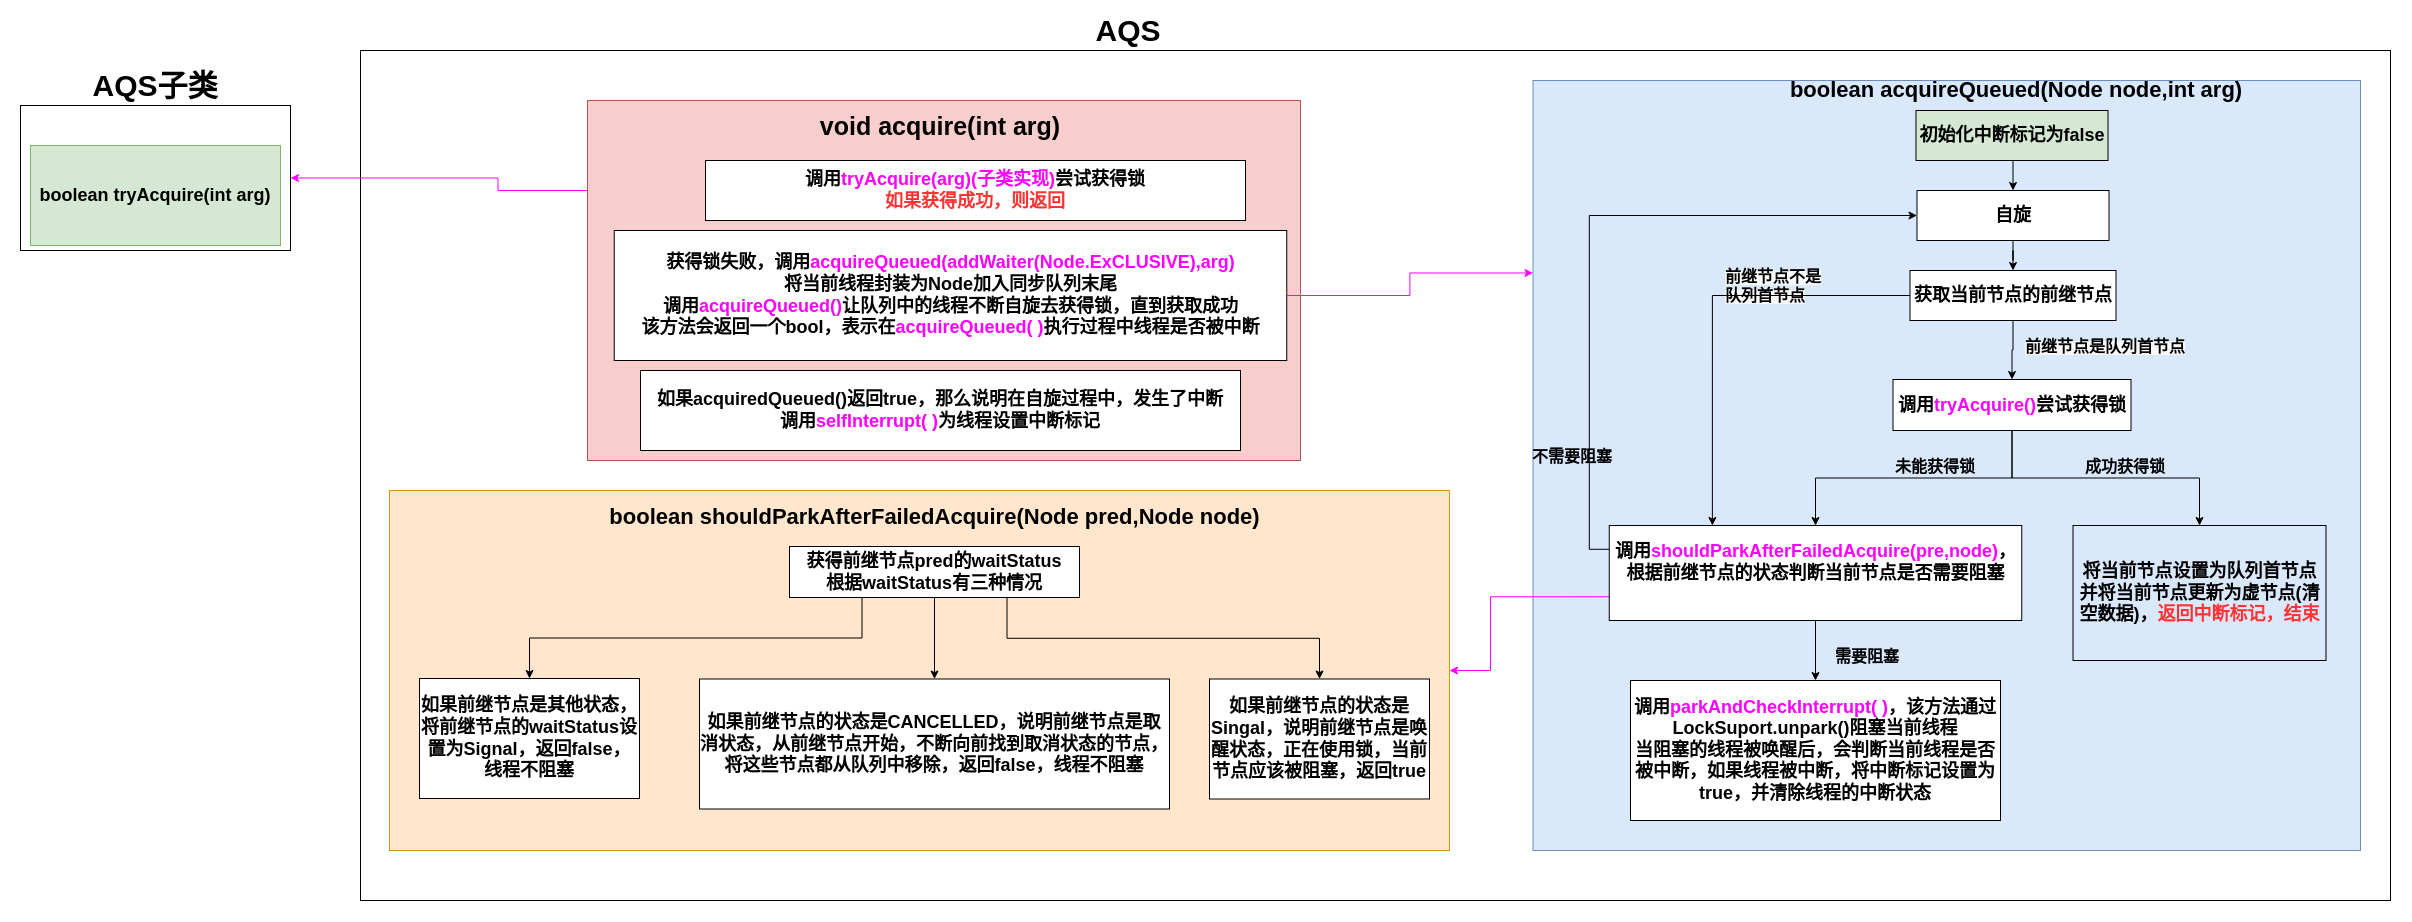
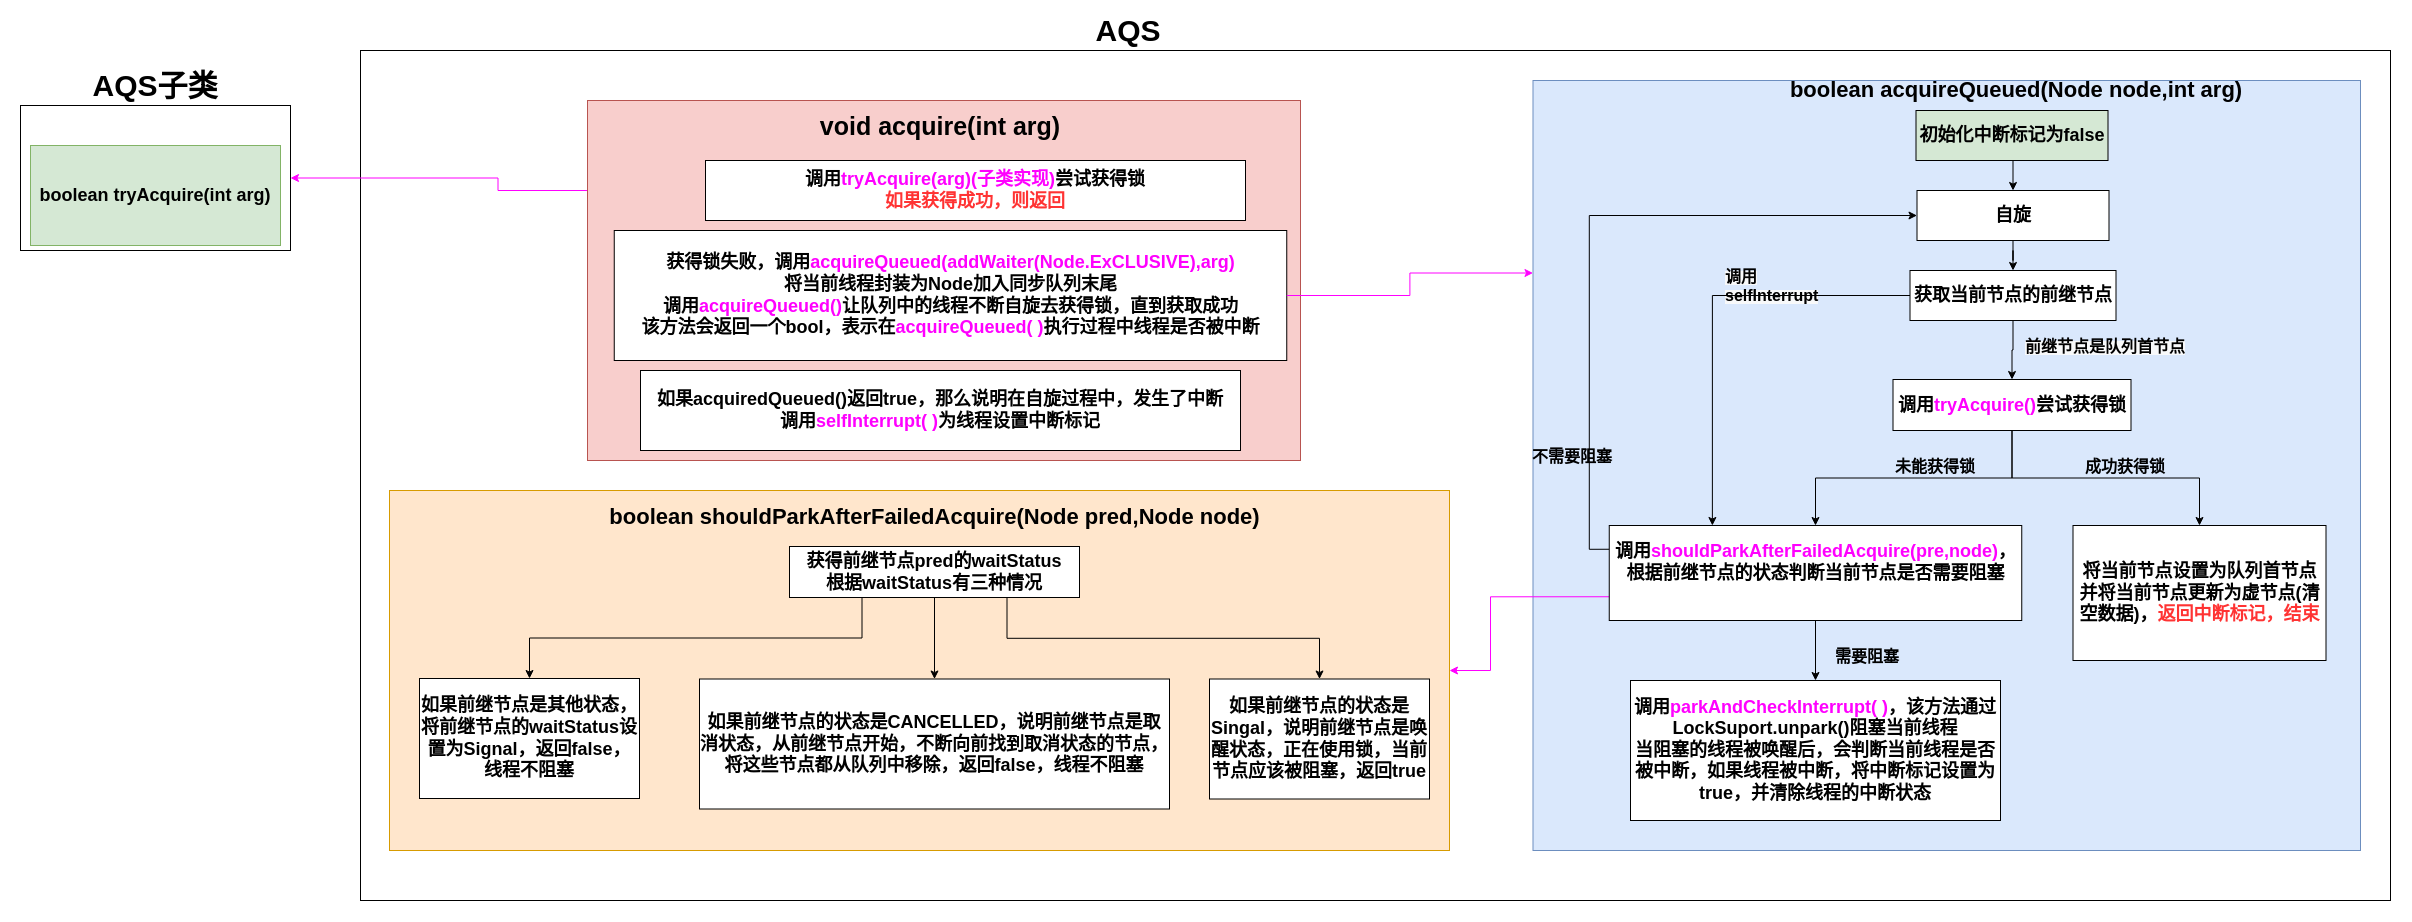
node "前继节点不是队列首节点": label "前继节点不是队列首节点" -> "调用selfInterrupt"
node "将当前节点设置为队列首节点 并将当前节点更新为虚节点(清空数据)，返回中断标记，结束": fillcolor #dae8fc -> #ffffff
